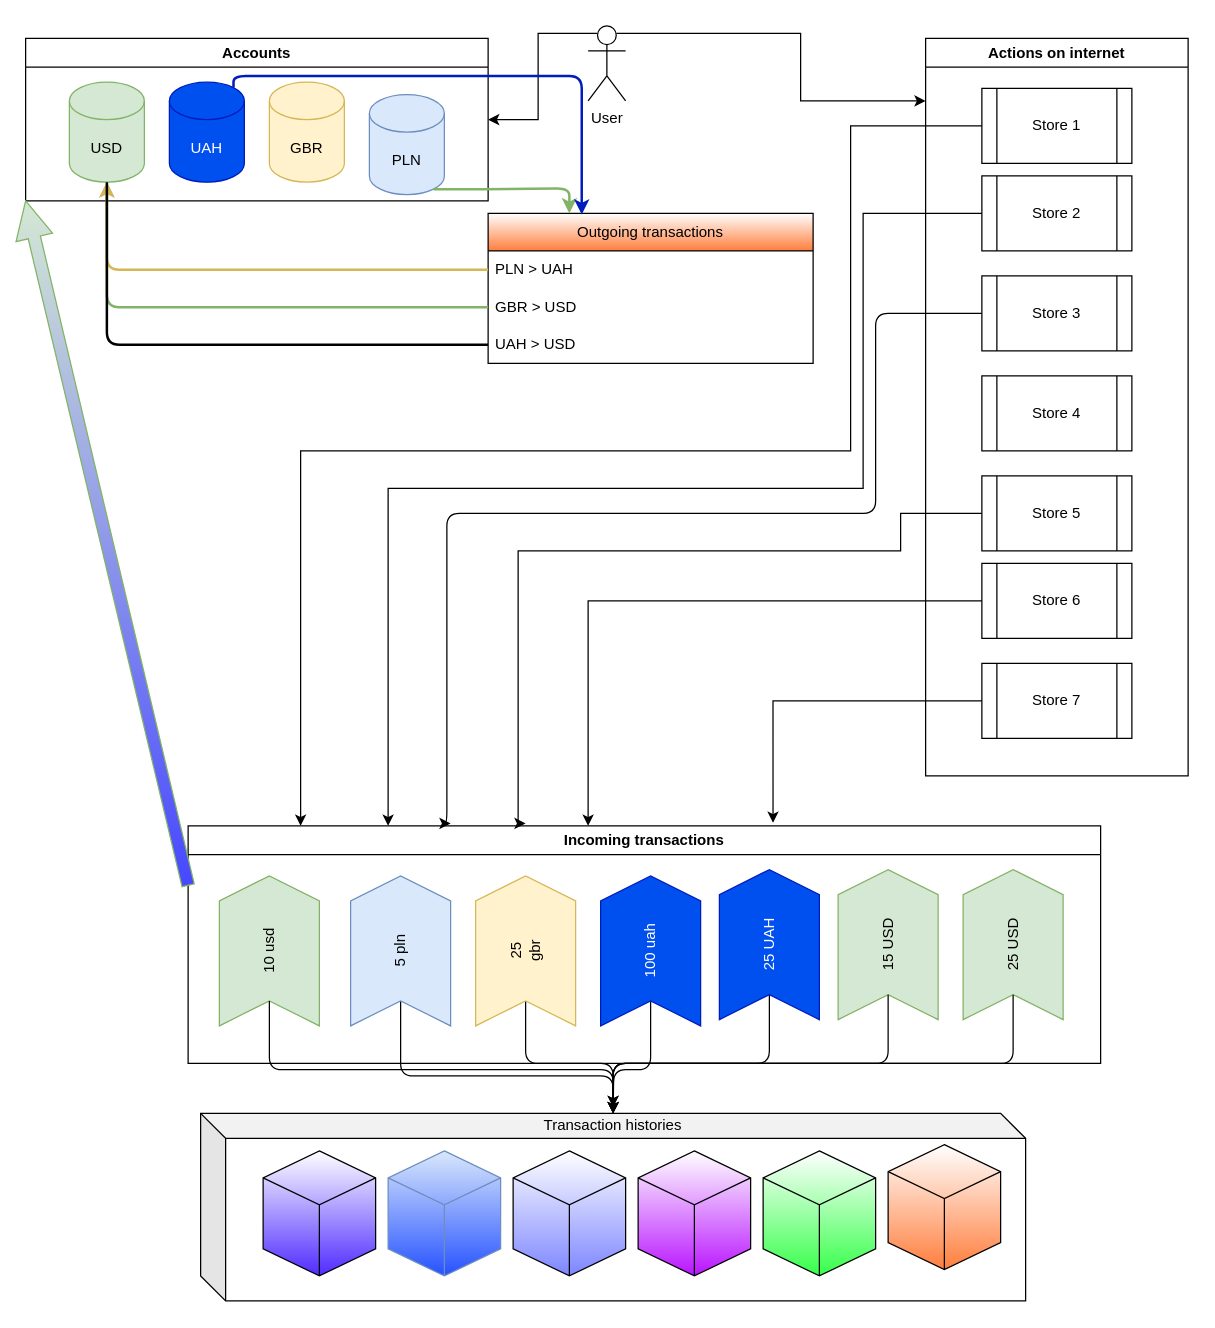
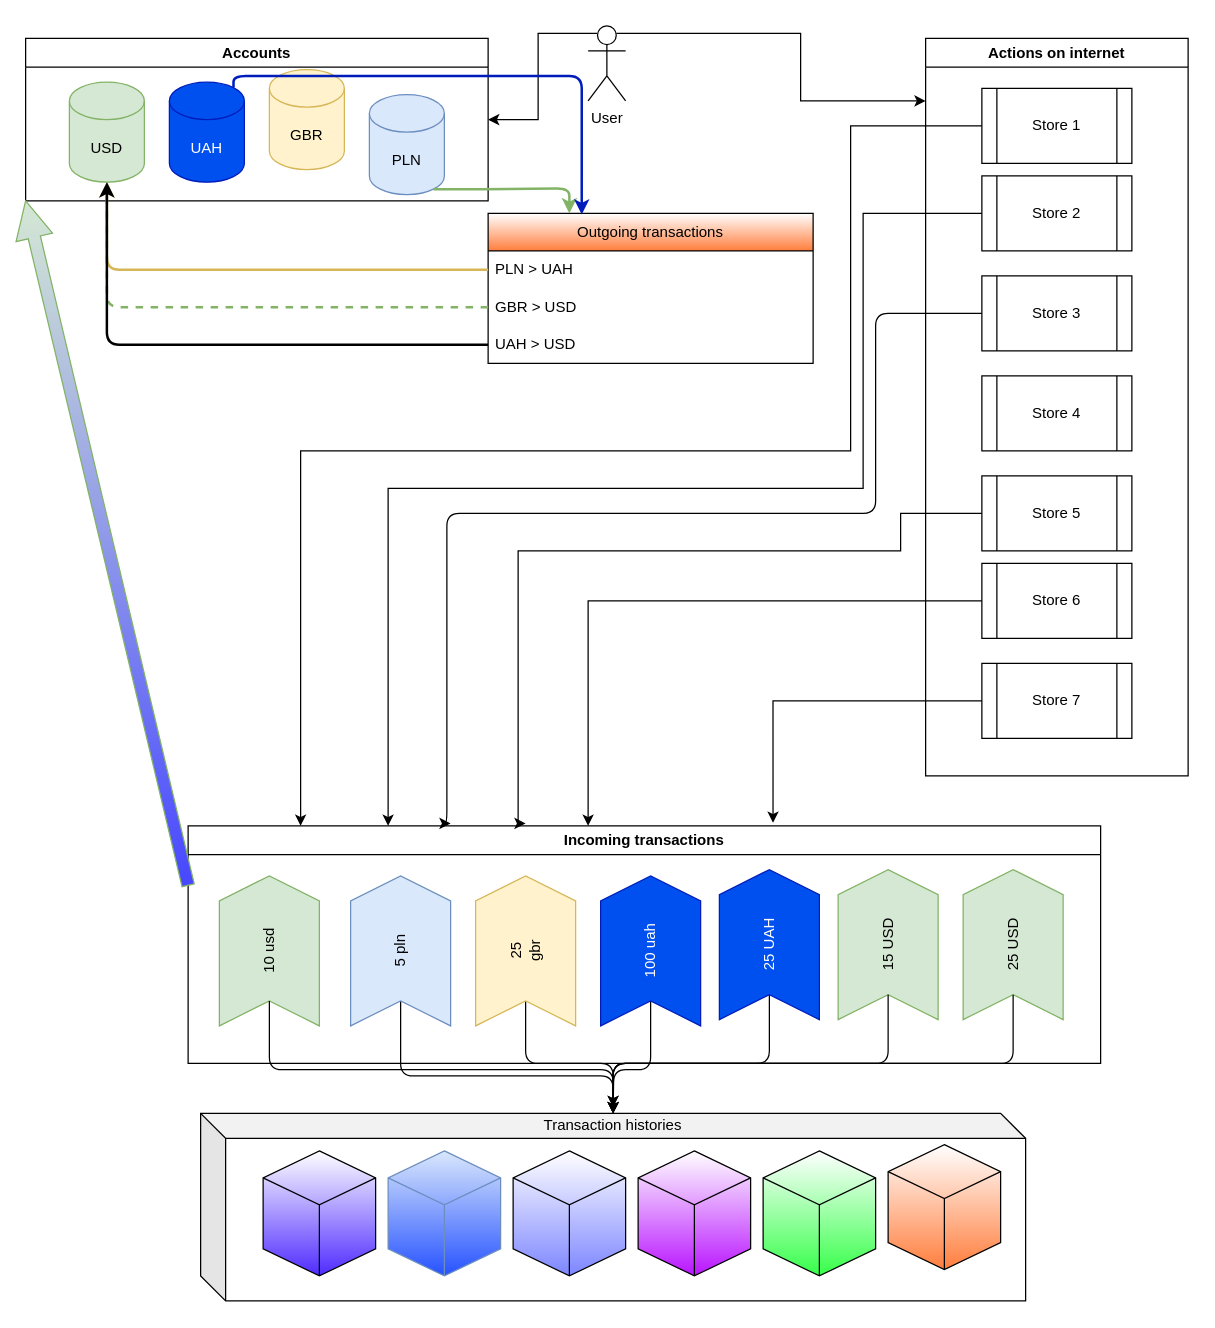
node "GBR": moved (307, 132) -> (307, 119)
edge "USD" -- "UAH > USD": arrowhead none -> classic
edge "GBR > USD" -> "USD": style solid -> dashed
